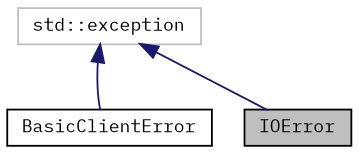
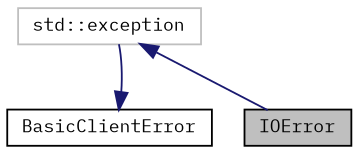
edge "BasicClientError" -> "std::exception": reversed
